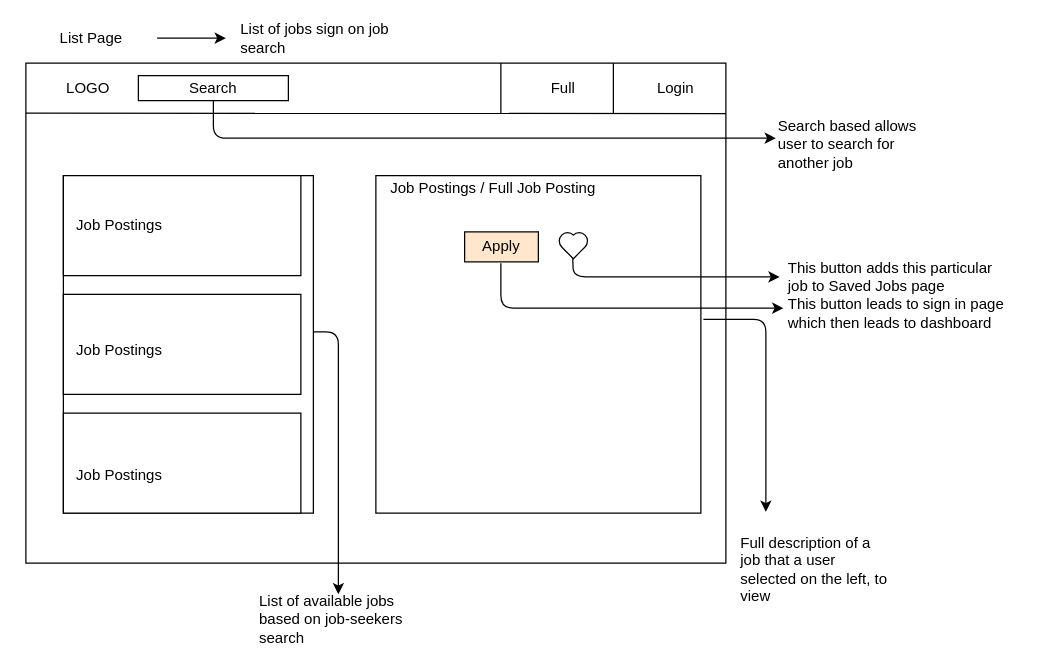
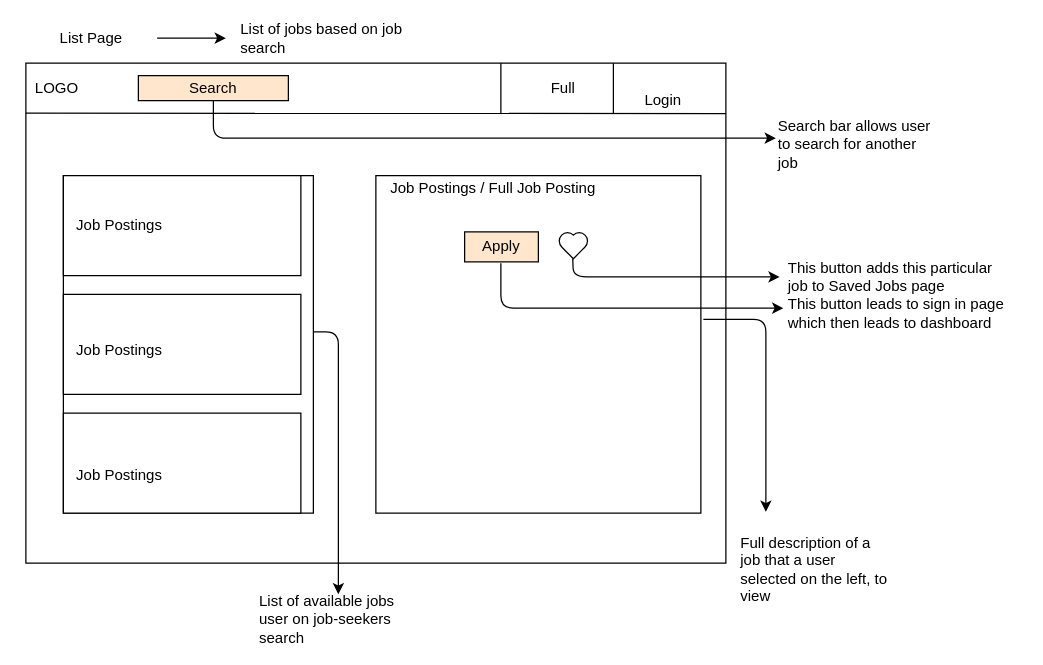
node "List of jobs sign on job search": label "List of jobs sign on job search" -> "List of jobs based on job search"
node "LOGO": moved (88, 88) -> (57, 88)
node "Search": fillcolor #ffffff -> #ffe6cc
node "Login": moved (676, 88) -> (663, 101)
node "Search based allows user to search for another job": label "Search based allows user to search for another job" -> "Search bar allows user to search for another job"
node "List of available jobs based on job-seekers search": label "List of available jobs based on job-seekers search" -> "List of available jobs user on job-seekers search"
